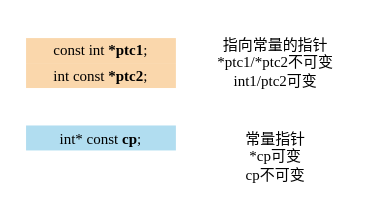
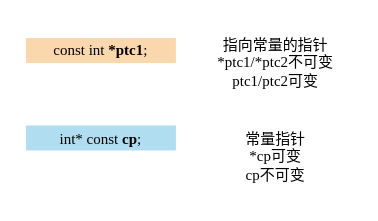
node "指向常量的指针 *ptc1/*ptc2不可变 int1/ptc2可变": label "指向常量的指针 *ptc1/*ptc2不可变 int1/ptc2可变" -> "指向常量的指针 *ptc1/*ptc2不可变 ptc1/ptc2可变"
node "int const *ptc2;": removed
